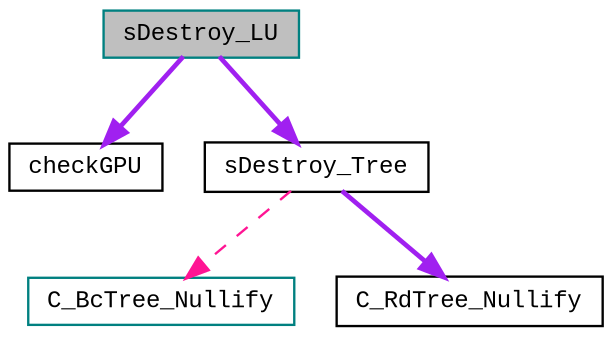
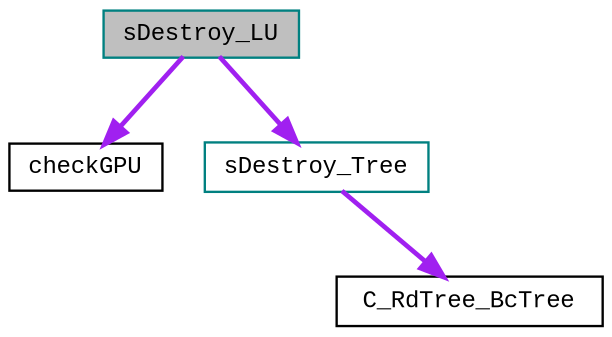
node "sDestroy_Tree": color black -> teal
node "C_BcTree_Nullify": removed
node "C_RdTree_Nullify": label "C_RdTree_Nullify" -> "C_RdTree_BcTree"
